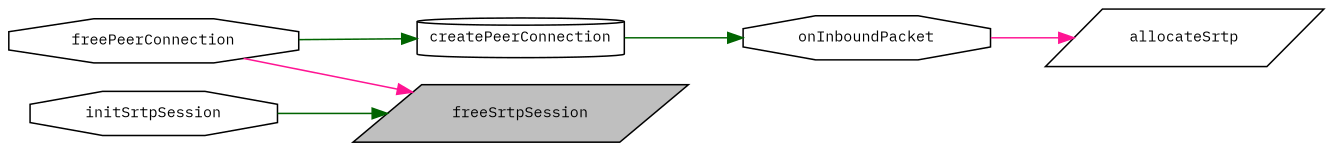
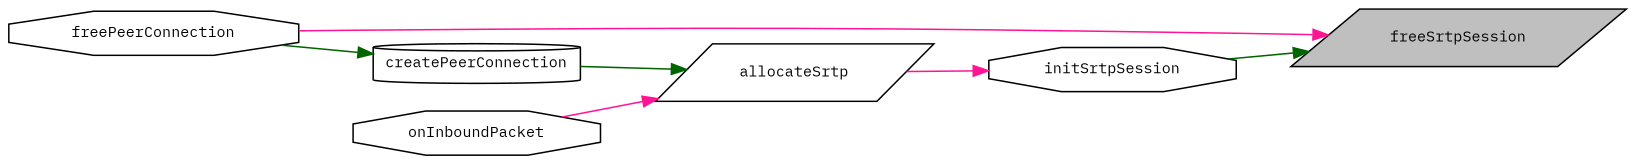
edge "createPeerConnection" -> "onInboundPacket": now "createPeerConnection" -> "allocateSrtp"
edge "allocateSrtp" -> "initSrtpSession": added
